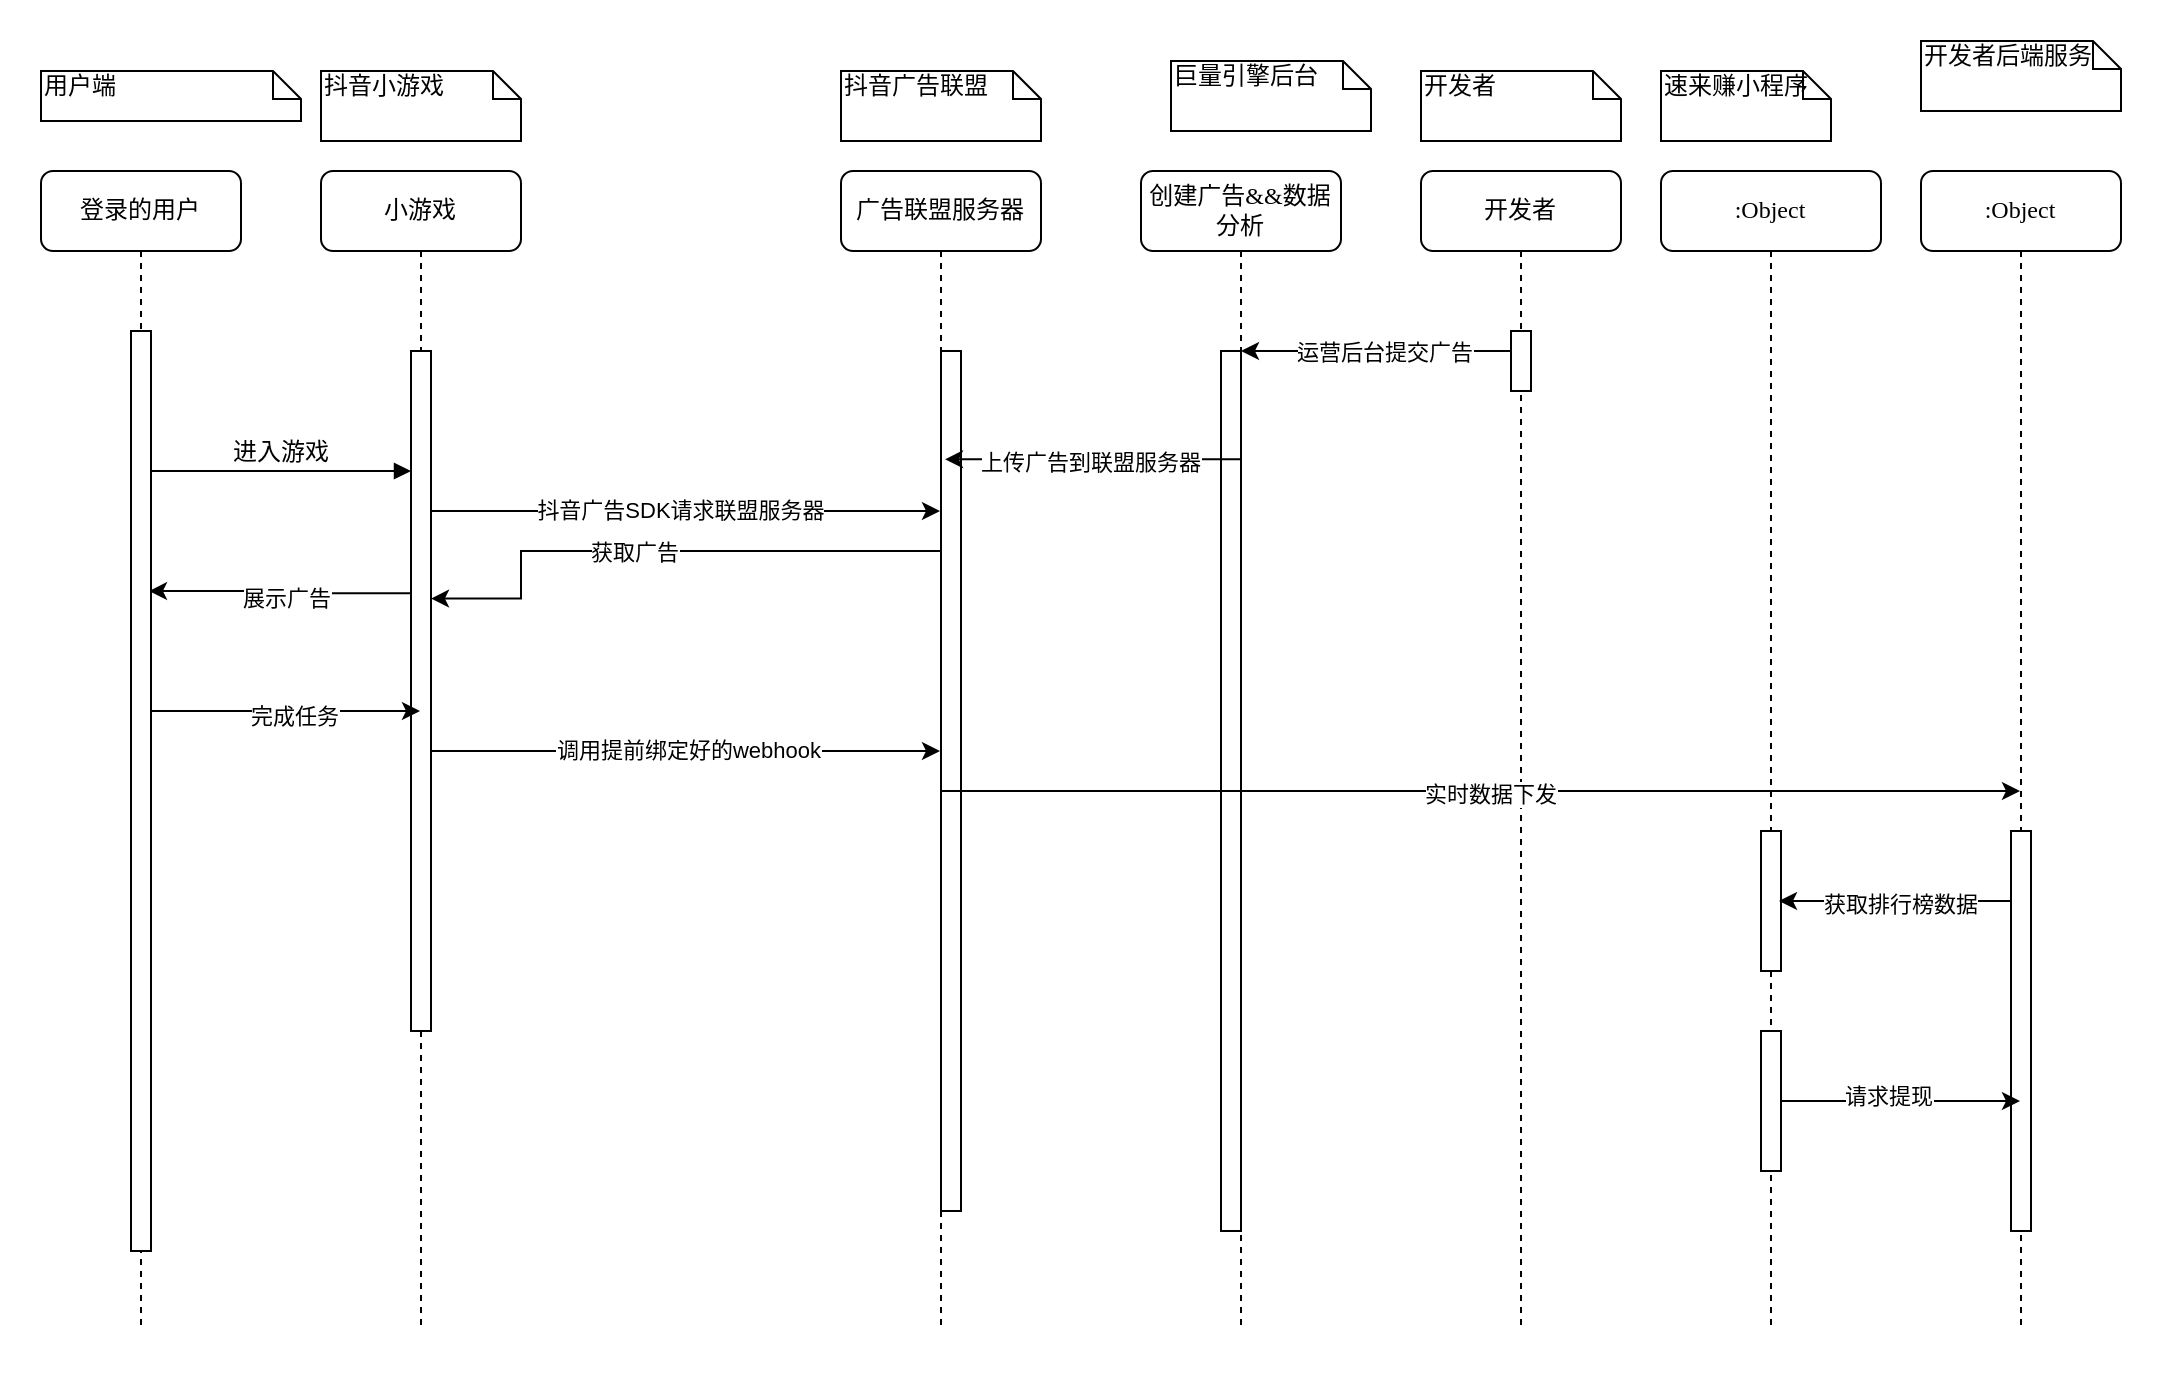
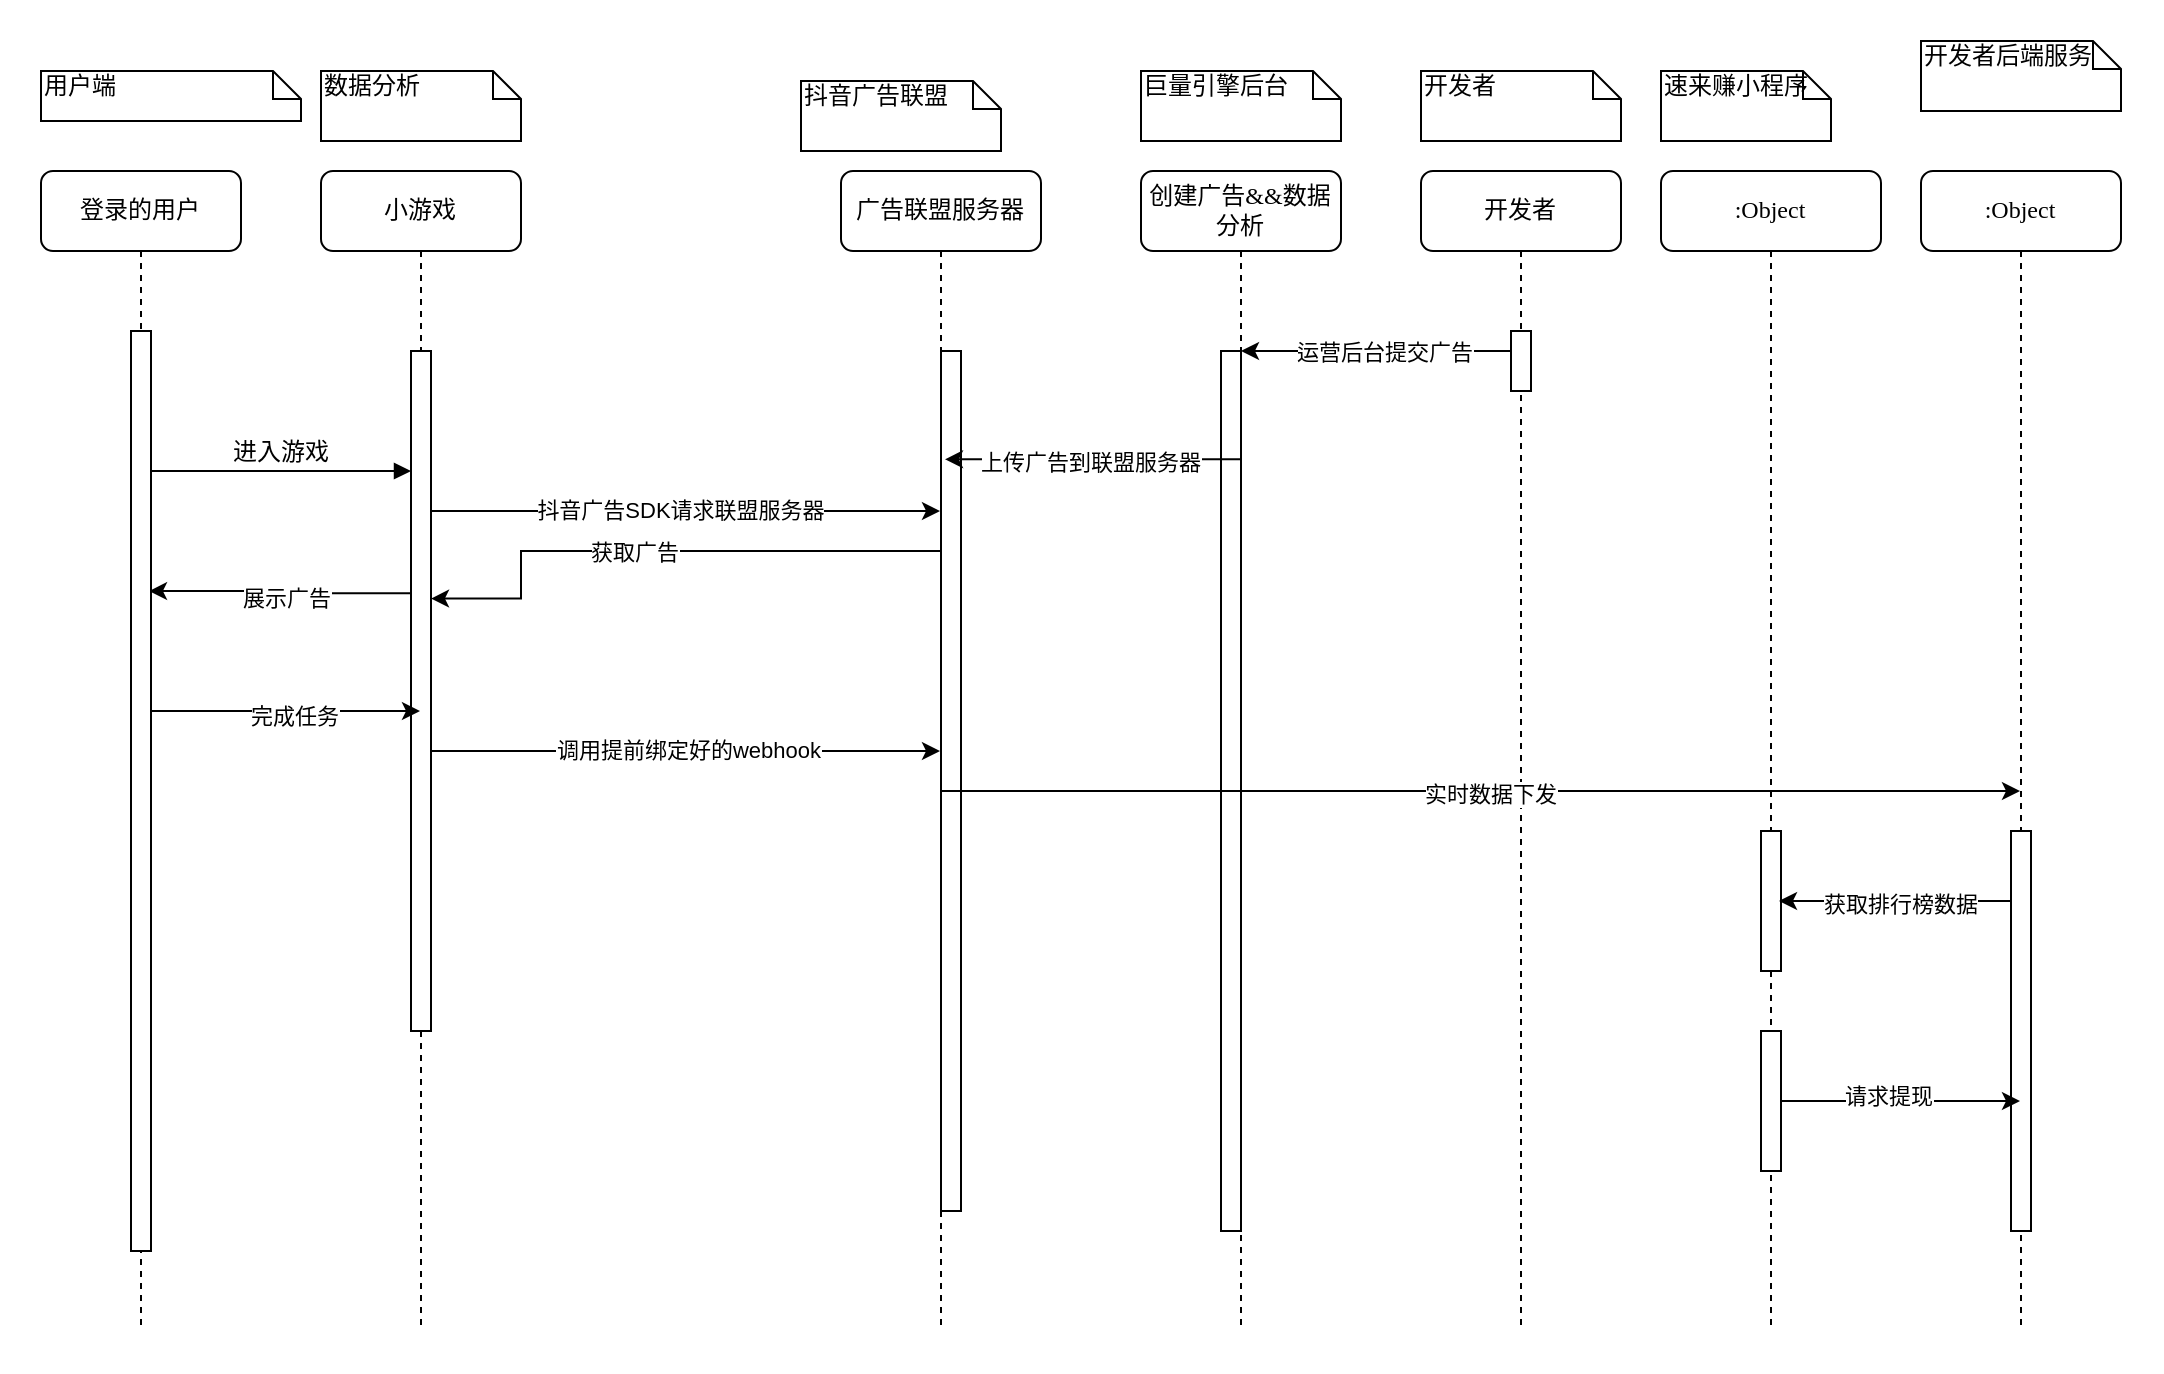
node "抖音小游戏": label "抖音小游戏" -> "数据分析"
node "巨量引擎后台": moved (1271, 96) -> (1241, 106)
node "抖音广告联盟": moved (941, 106) -> (901, 116)
